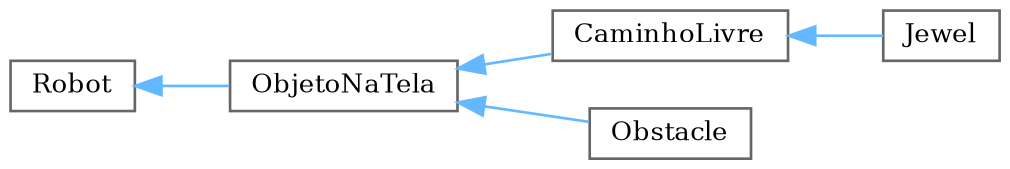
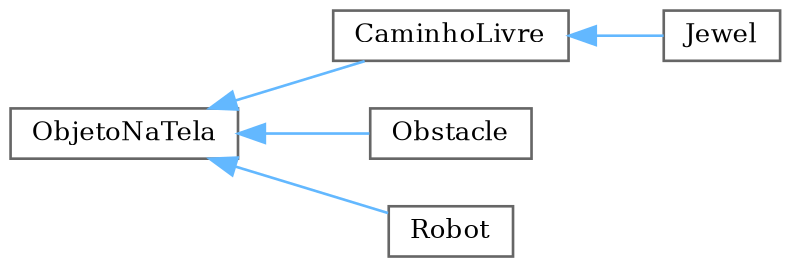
edge "ObjetoNaTela" -> "Robot": reversed
